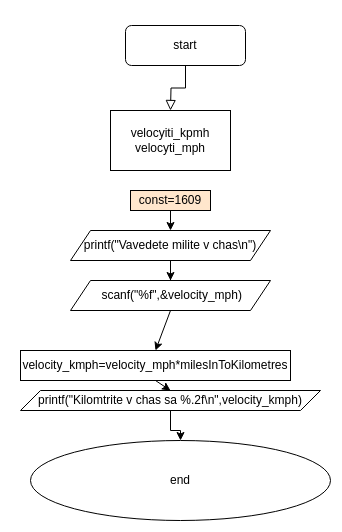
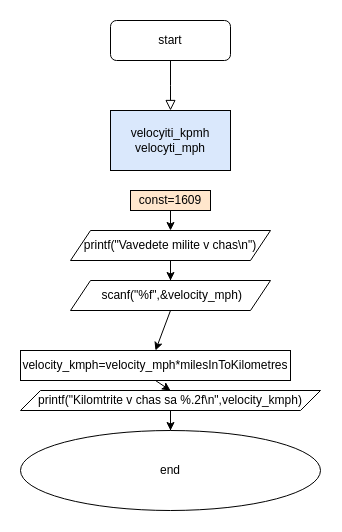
node "start": moved (186, 46) -> (171, 41)
node "velocyiti_kpmh velocyti_mph": fillcolor #ffffff -> #dae8fc
node "end": moved (181, 481) -> (171, 471)
